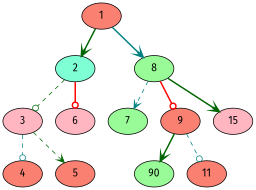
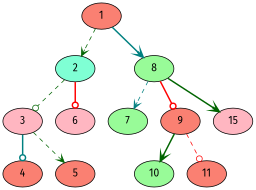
edge "1" -> "2": style bold -> dashed
edge "3" -> "4": style dashed -> bold
edge "9" -> "11": color teal -> red
node "90": label "90" -> "10"
